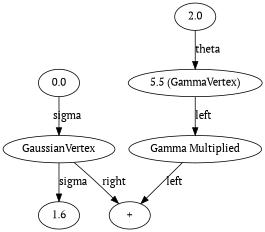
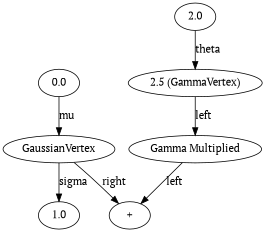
node "5.5 (GammaVertex)": label "5.5 (GammaVertex)" -> "2.5 (GammaVertex)"
edge "0.0" -> "GaussianVertex": label "sigma" -> "mu"
node "1.6": label "1.6" -> "1.0"
